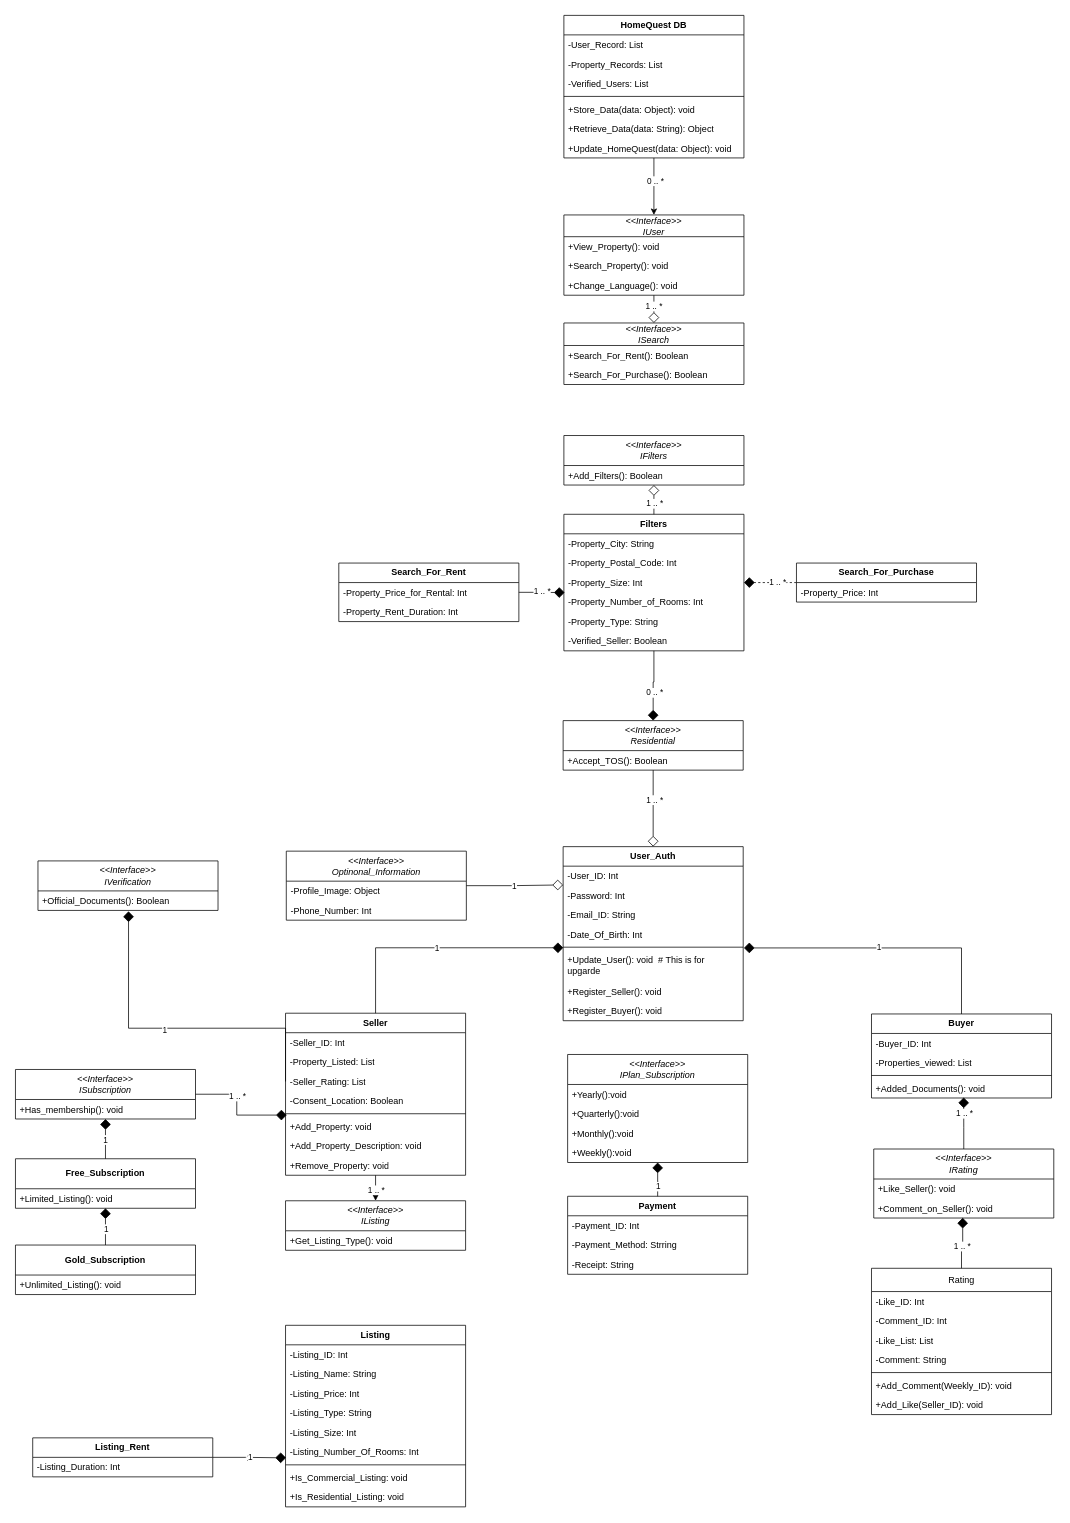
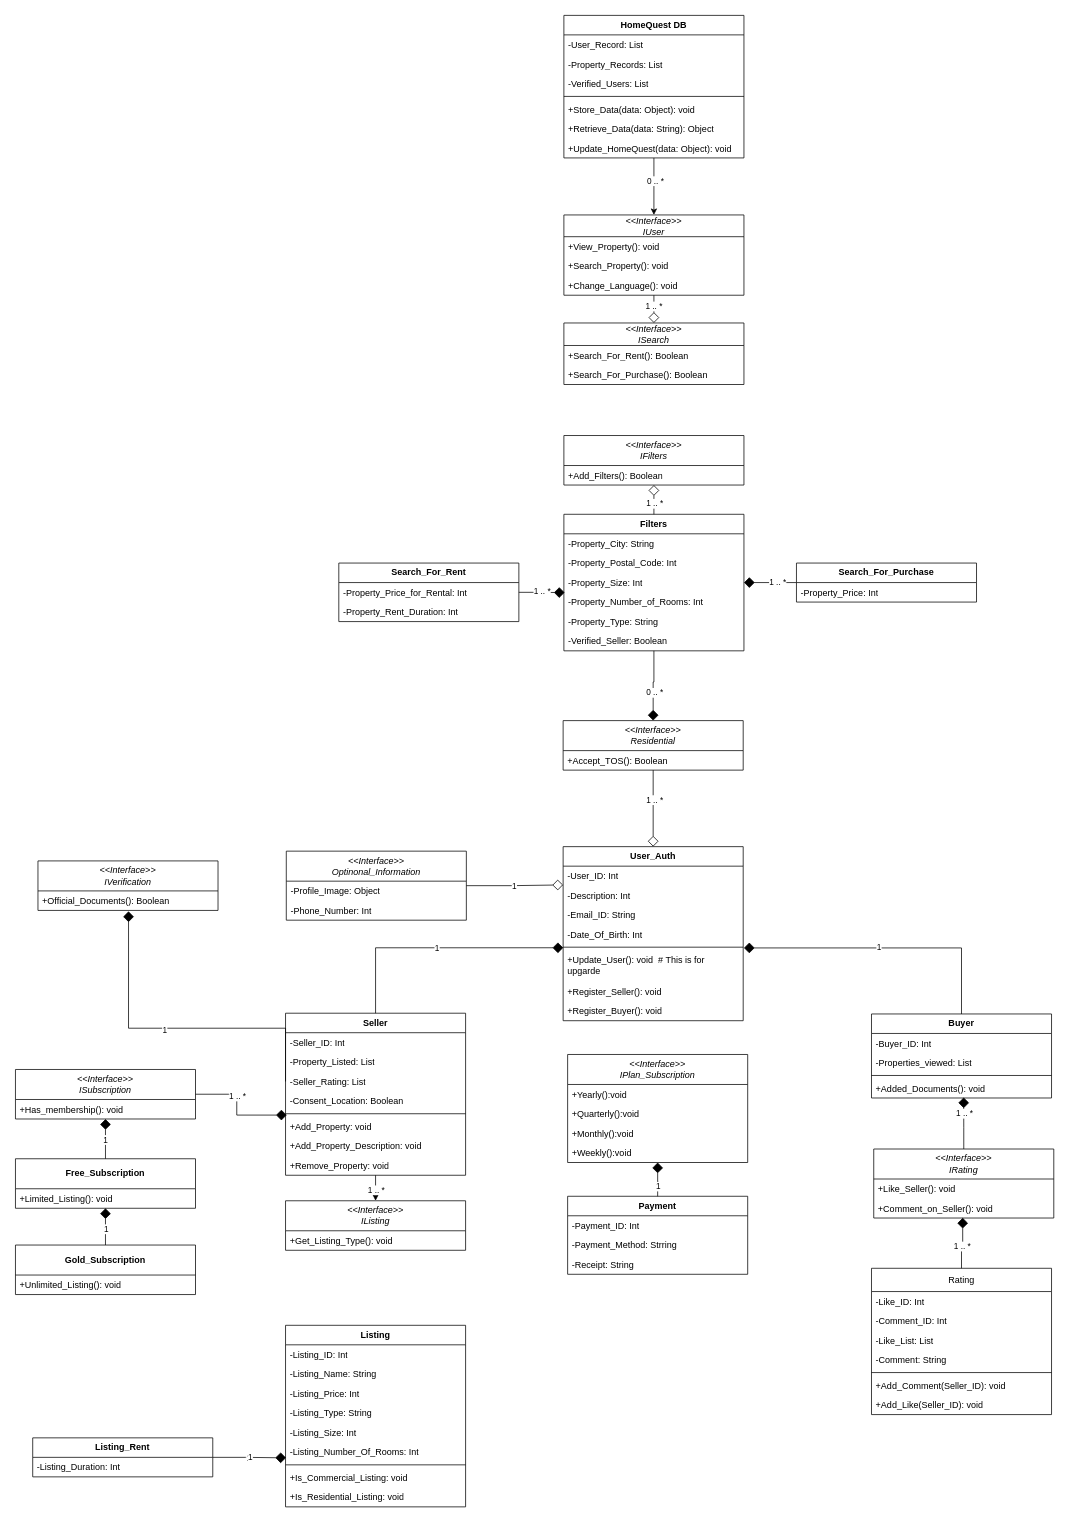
edge "Search_For_Purchase" -> "-Property_Size: Int": style dashed -> solid
node "-Password: Int": label "-Password: Int" -> "-Description: Int"
node "+Add_Comment(Weekly_ID): void": label "+Add_Comment(Weekly_ID): void" -> "+Add_Comment(Seller_ID): void"
